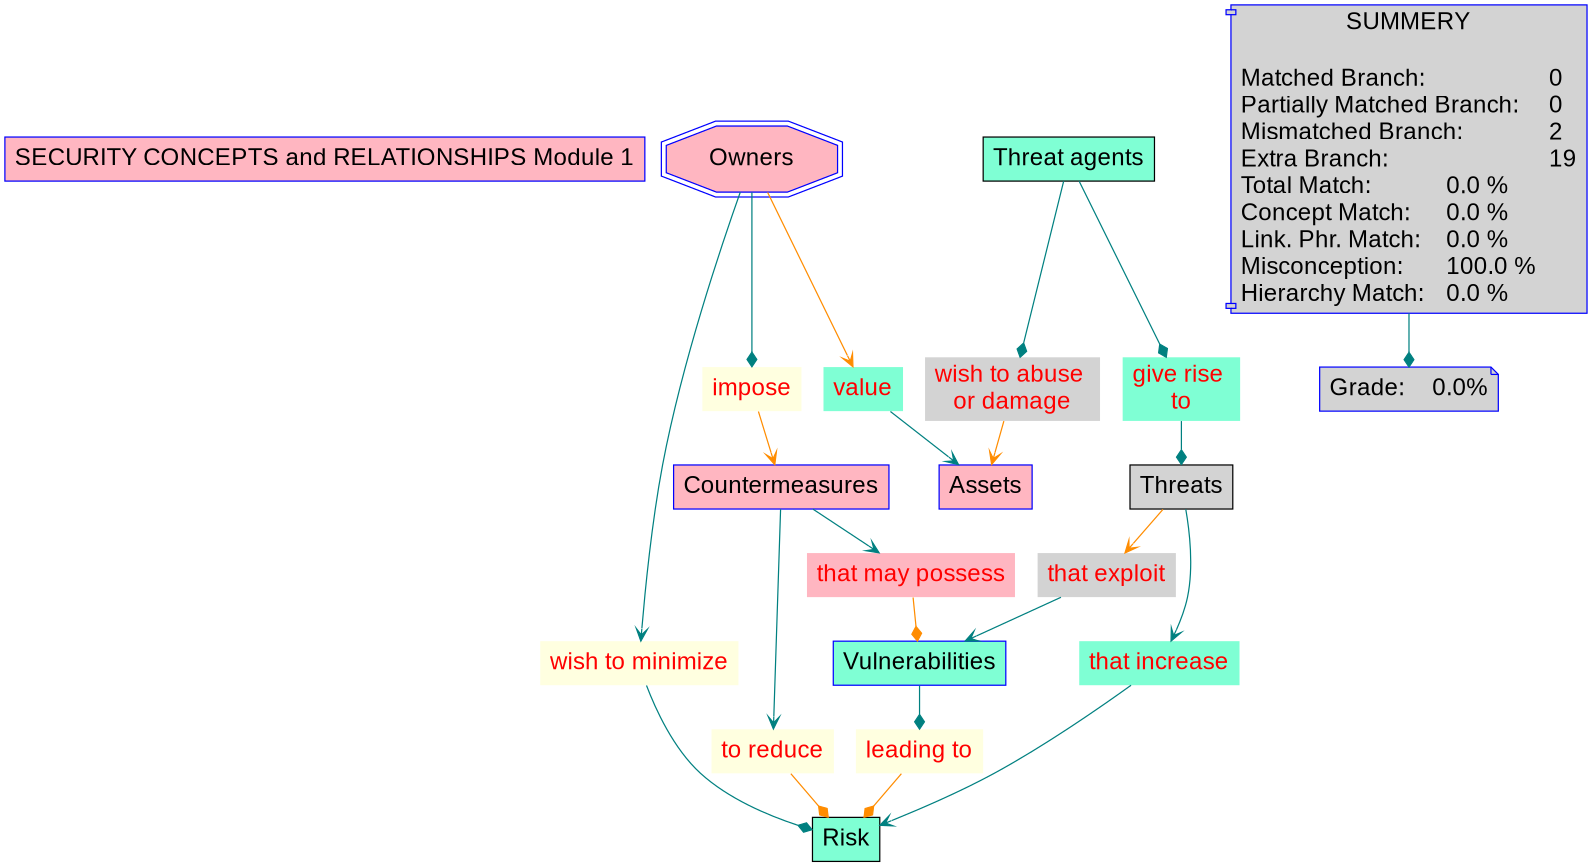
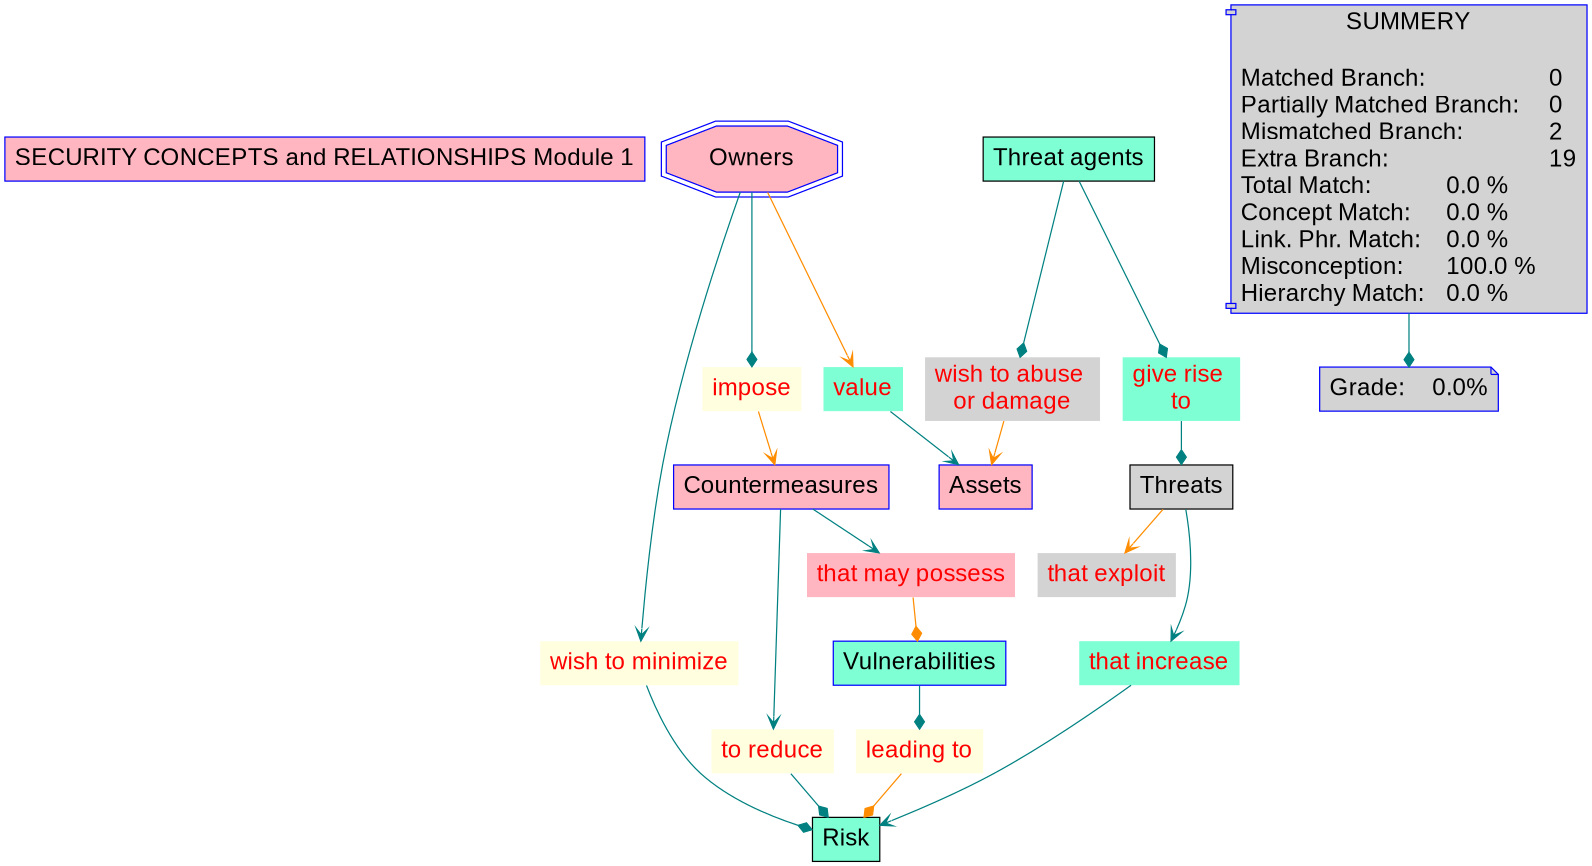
edge "that exploit" -> "Vulnerabilities": removed
edge "to reduce" -> "Risk": color darkorange -> teal
